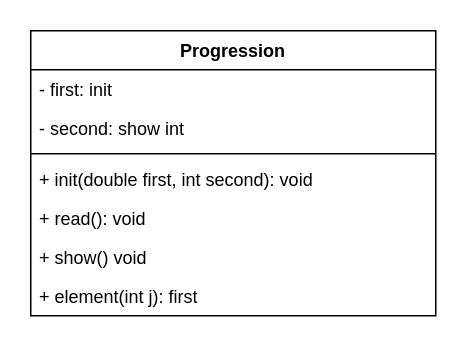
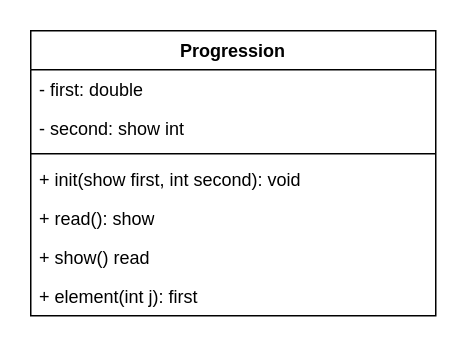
node "- first: init": label "- first: init" -> "- first: double"
node "+ init(double first, int second): void": label "+ init(double first, int second): void" -> "+ init(show first, int second): void"
node "+ read(): void": label "+ read(): void" -> "+ read(): show"
node "+ show() void": label "+ show() void" -> "+ show() read"
